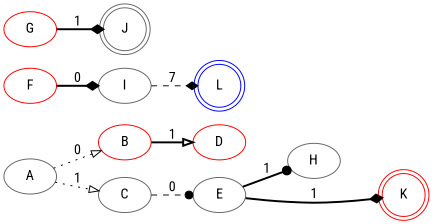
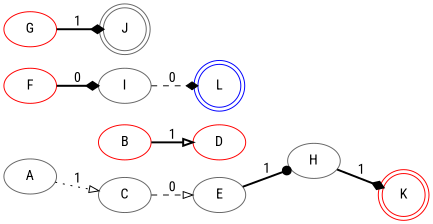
edge "I" -> "L": label "7" -> "0"
edge "A" -> "B": removed, label "0"
edge "C" -> "E": arrowhead dot -> onormal
edge "E" -> "K": now "H" -> "K"
